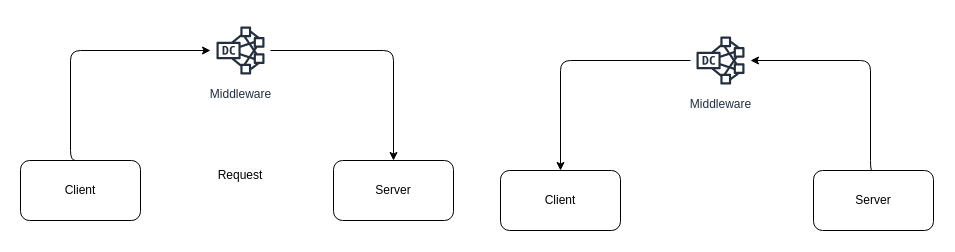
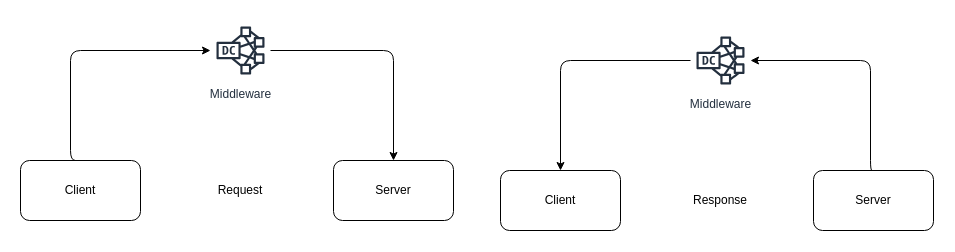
node "Request": moved (241, 176) -> (241, 191)
node "Response": added
